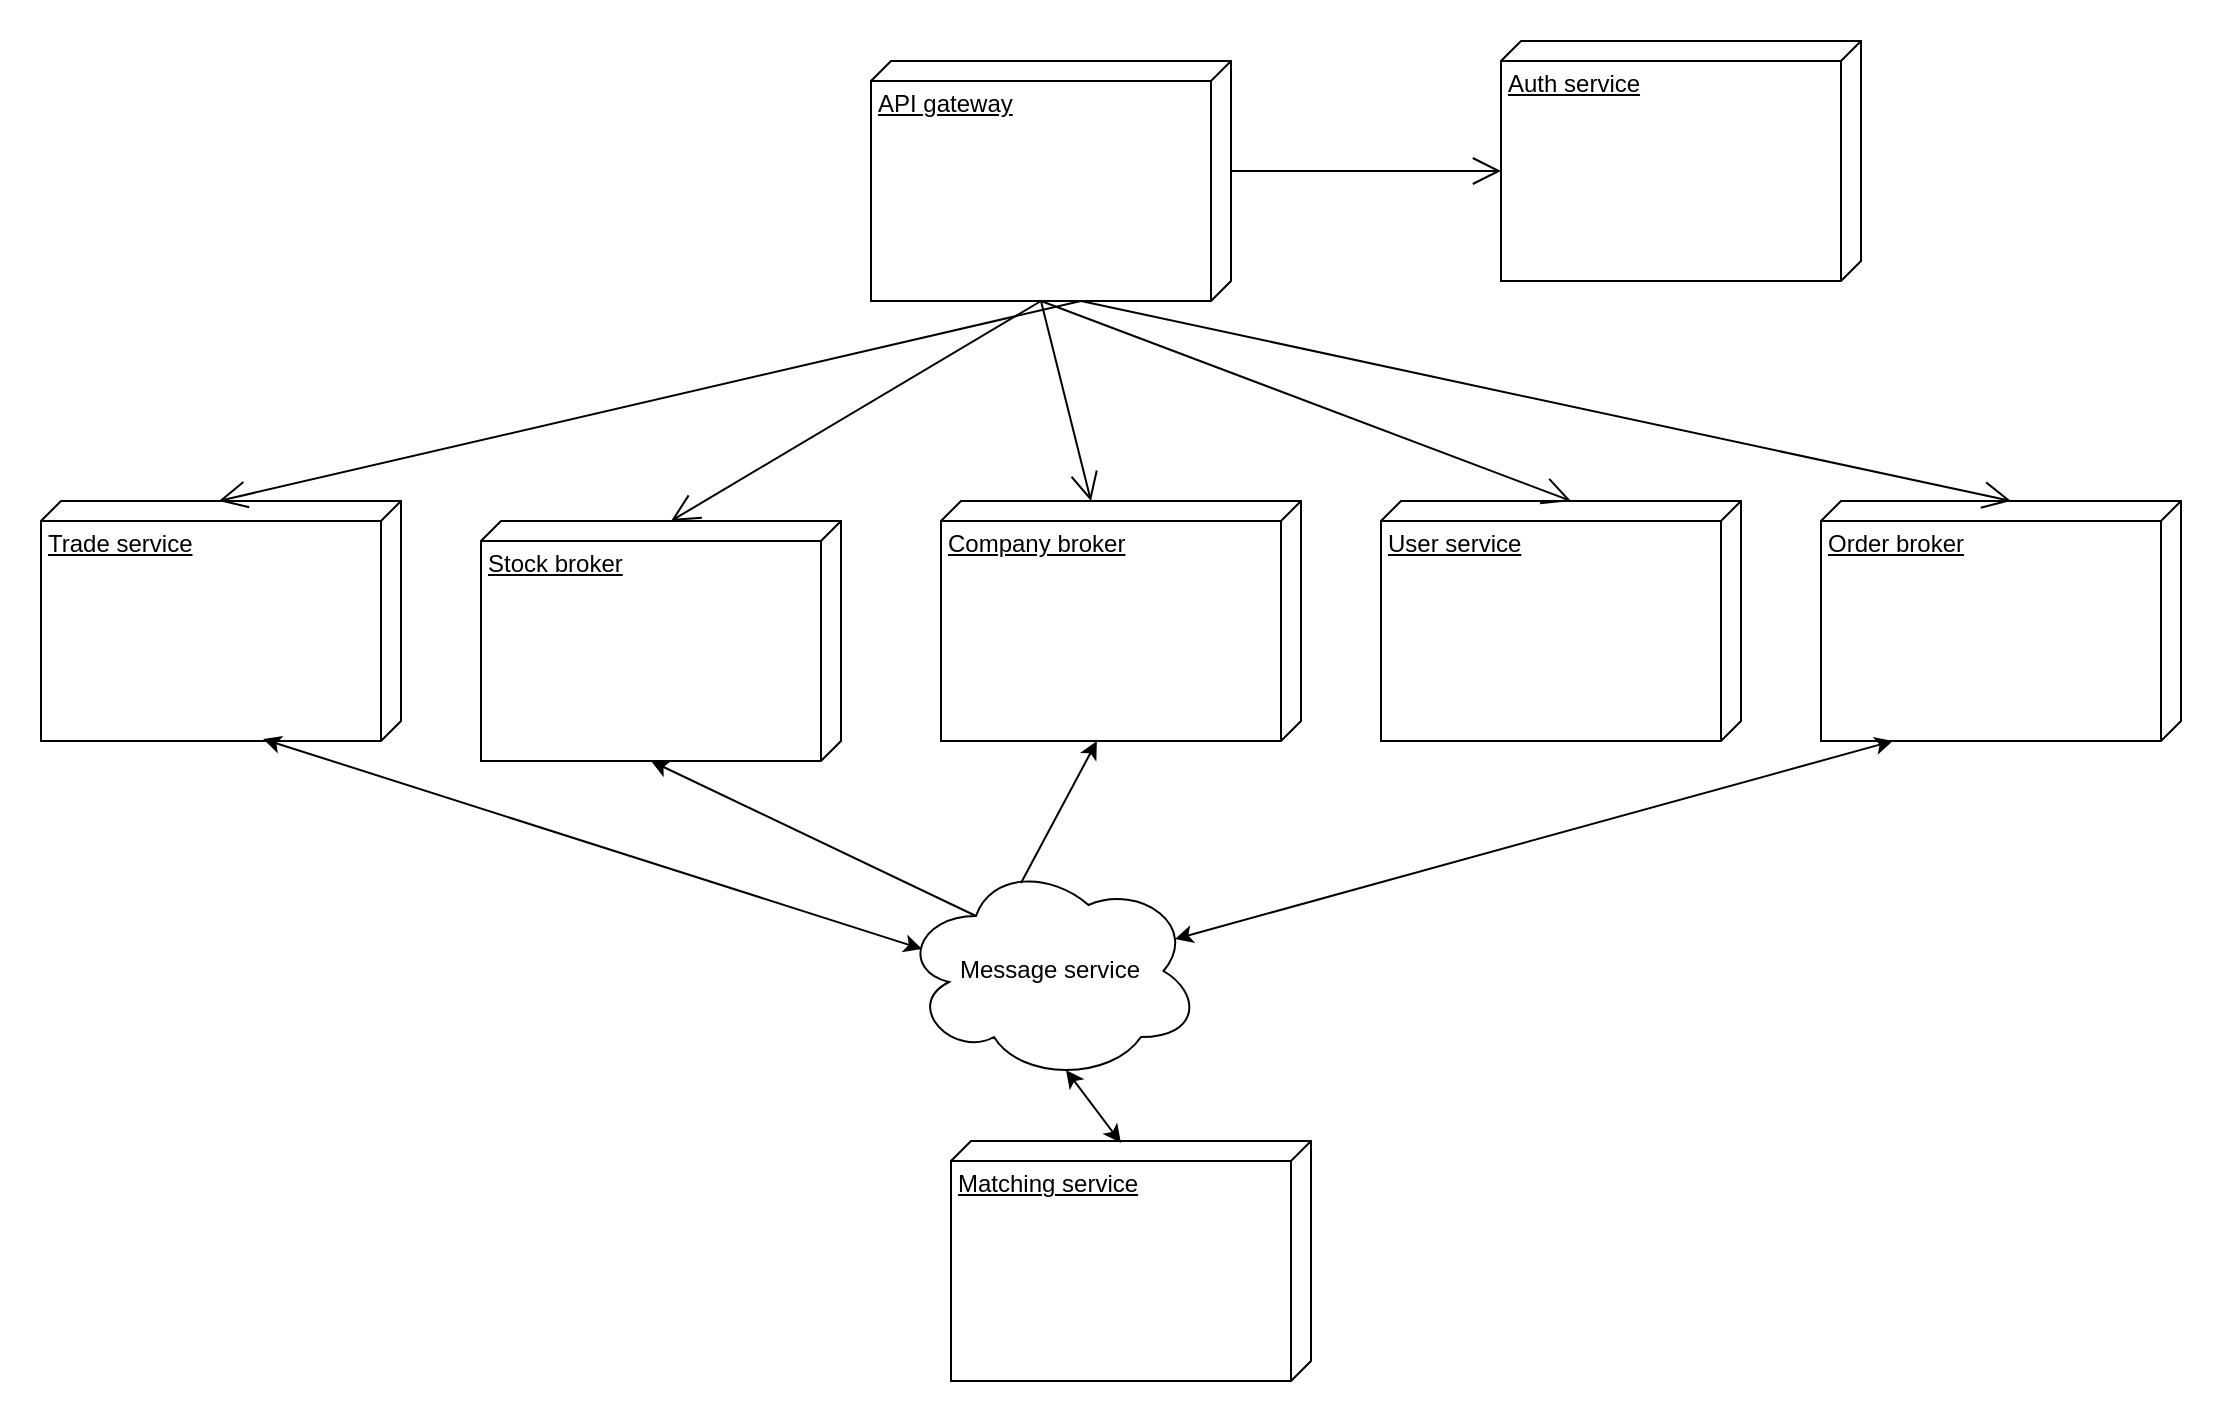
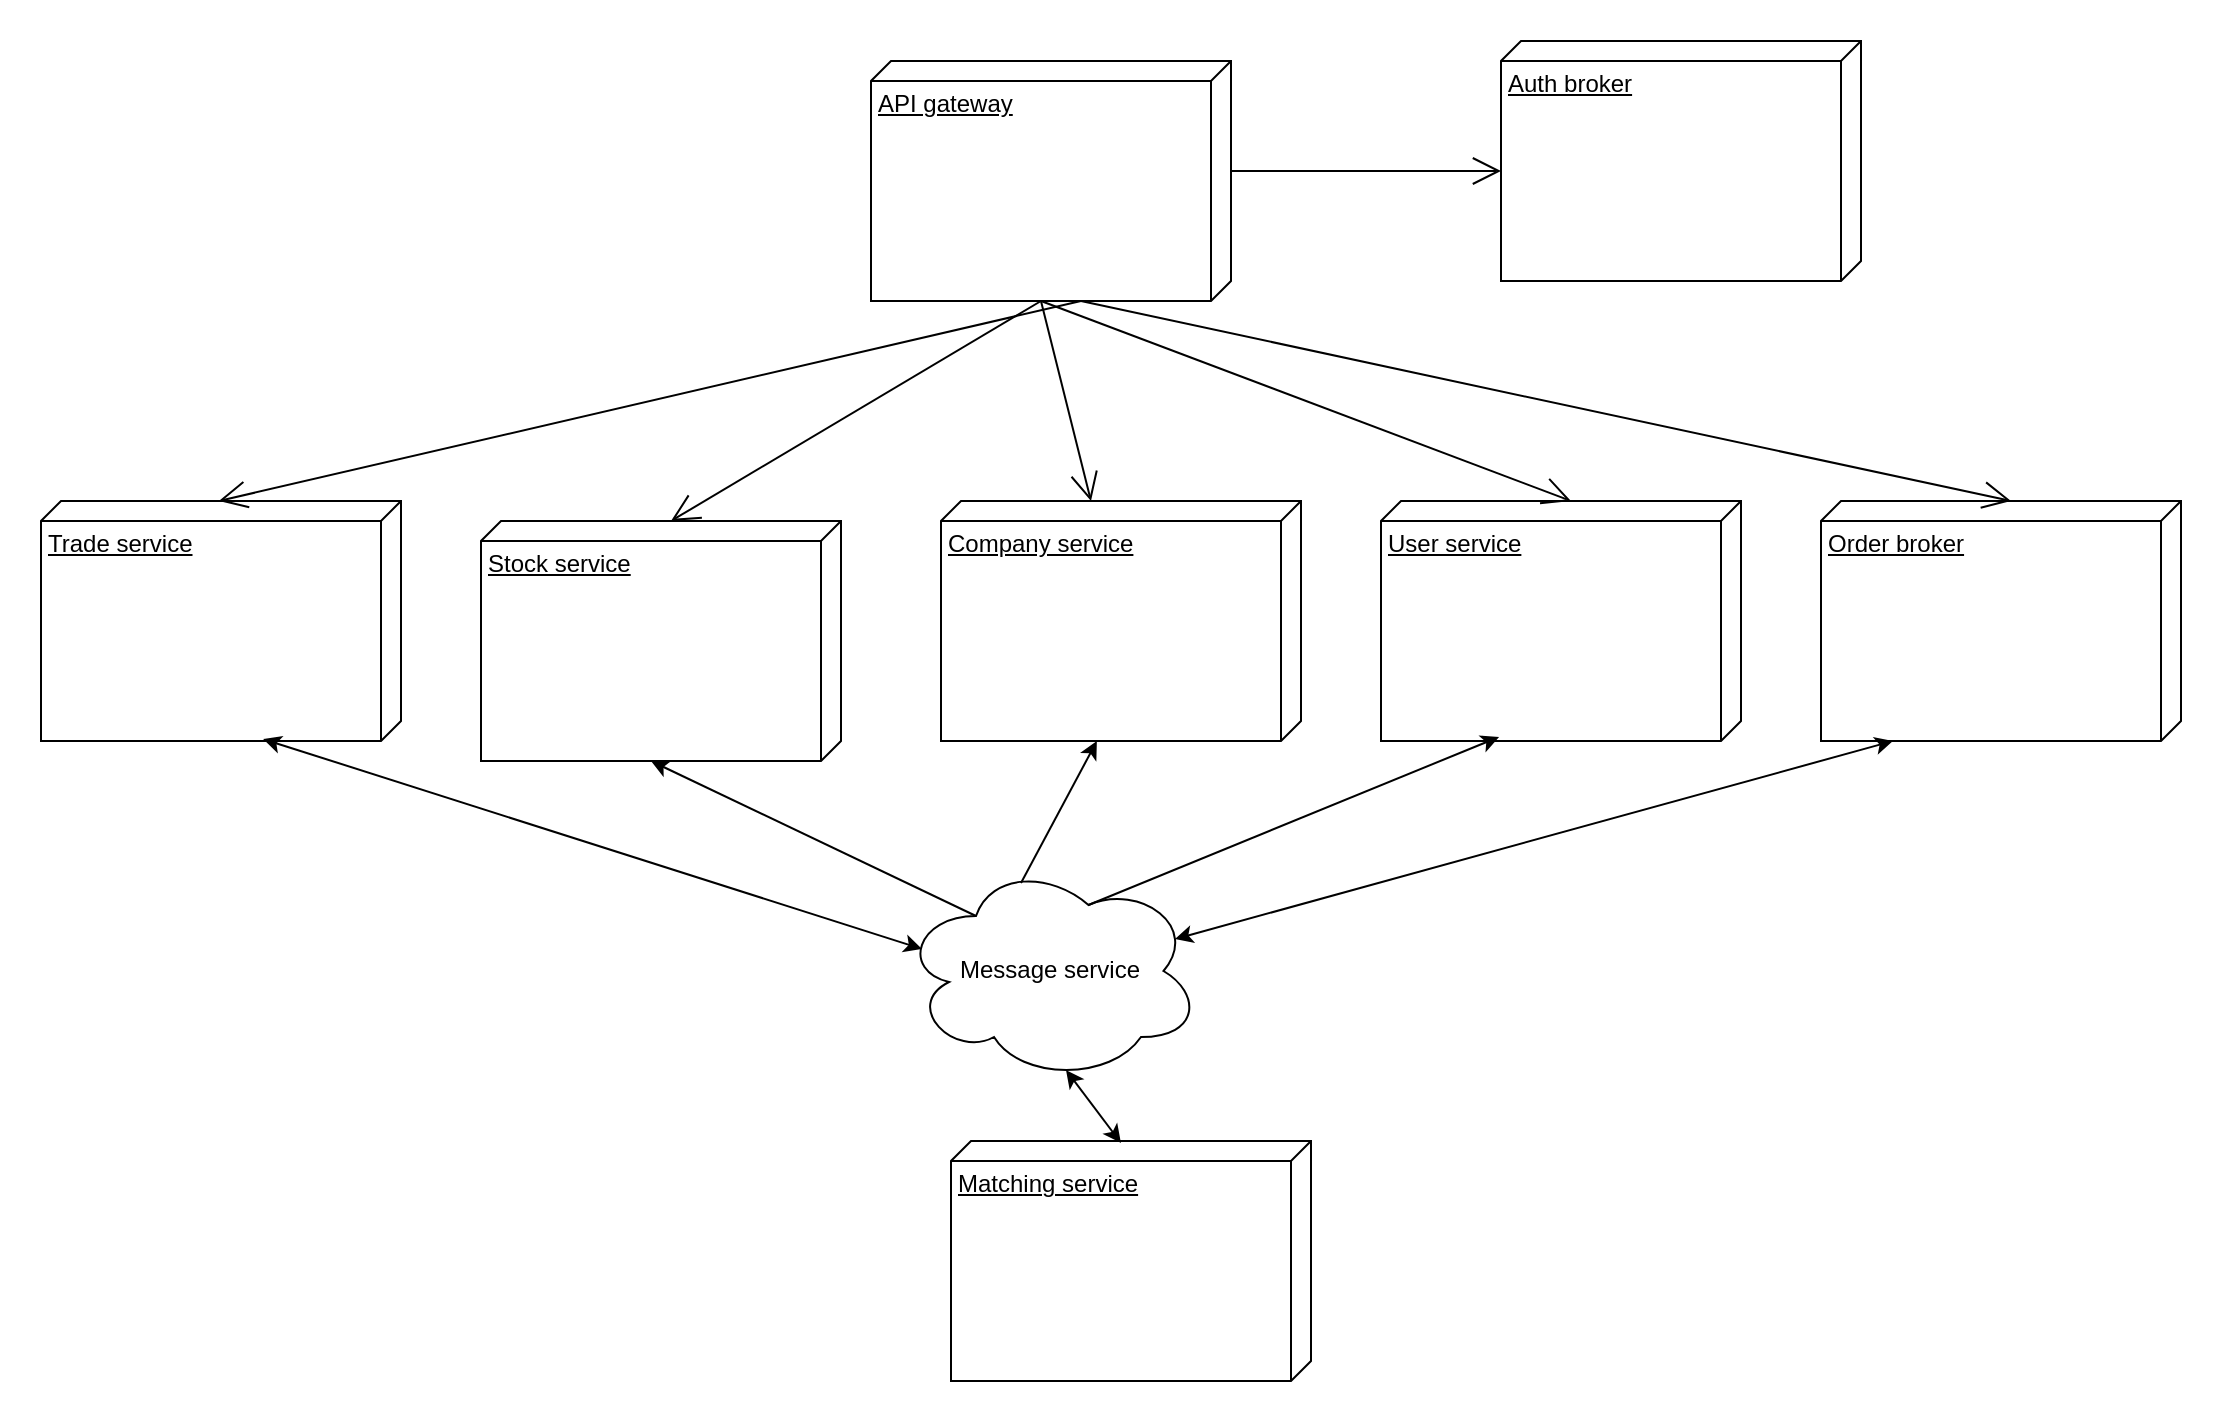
node "Auth service": label "Auth service" -> "Auth broker"
node "Company broker": label "Company broker" -> "Company service"
node "Stock broker": label "Stock broker" -> "Stock service"
edge "Message service" -> "User service": added
